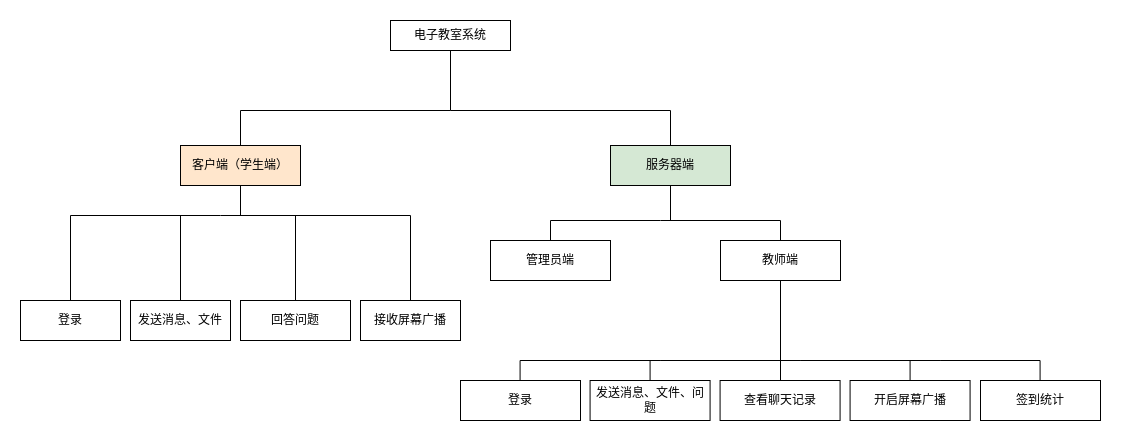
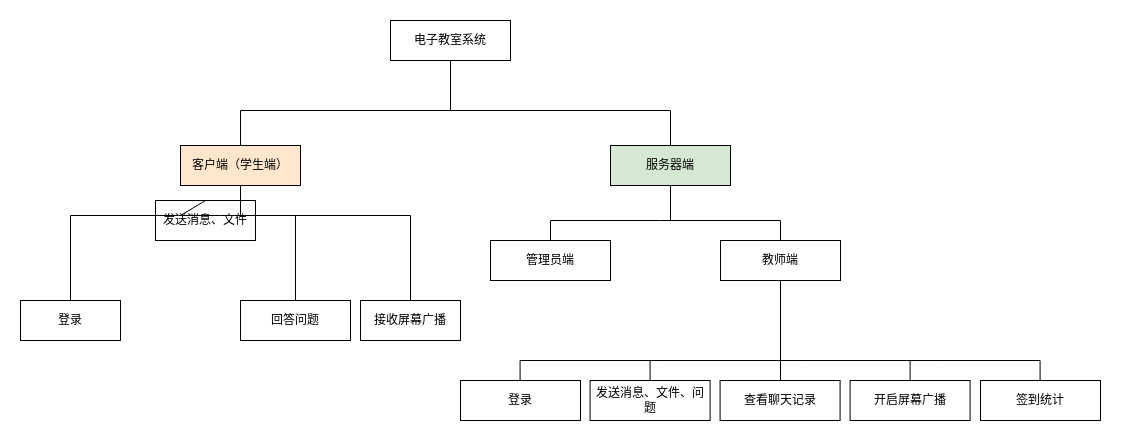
node "电子教室系统": size 120x30 -> 120x40
node "发送消息、文件": moved (181, 321) -> (206, 221)
